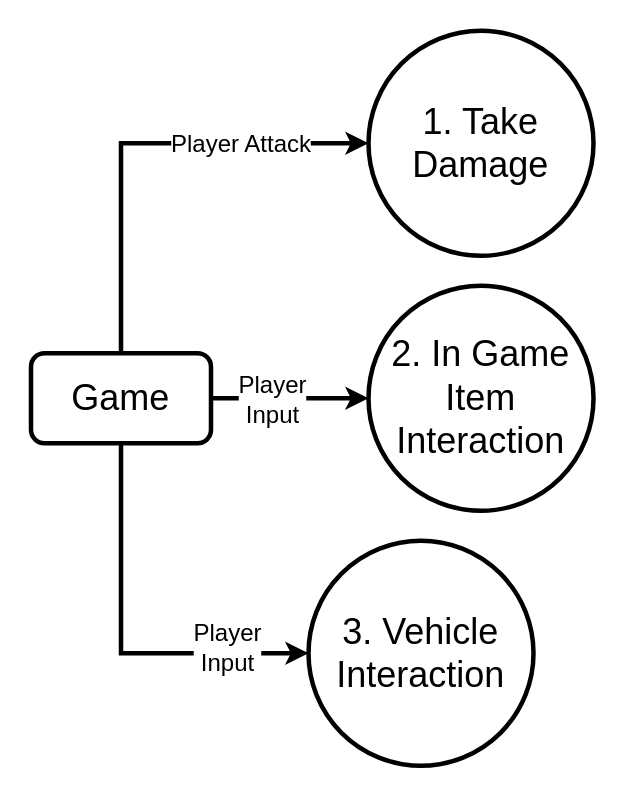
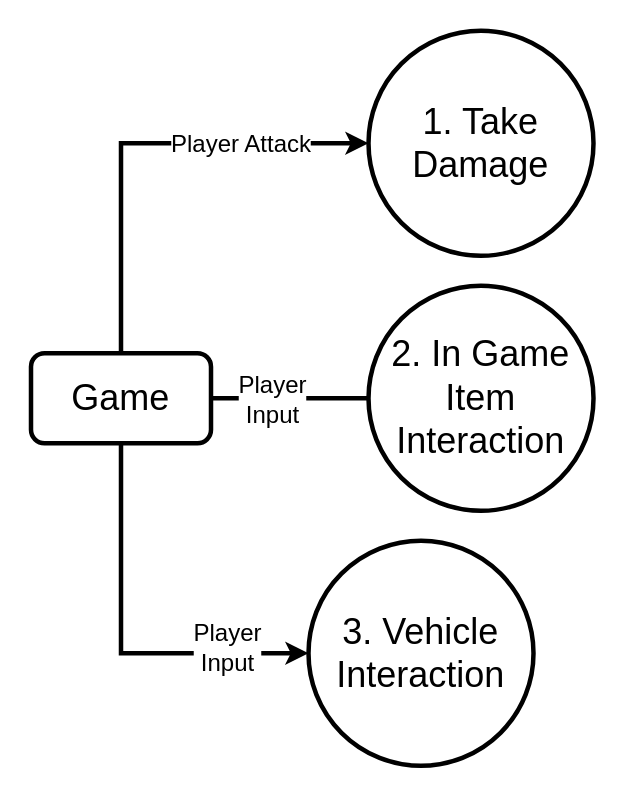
edge "Game" -> "2. In Game Item Interaction": arrowhead classic -> none
